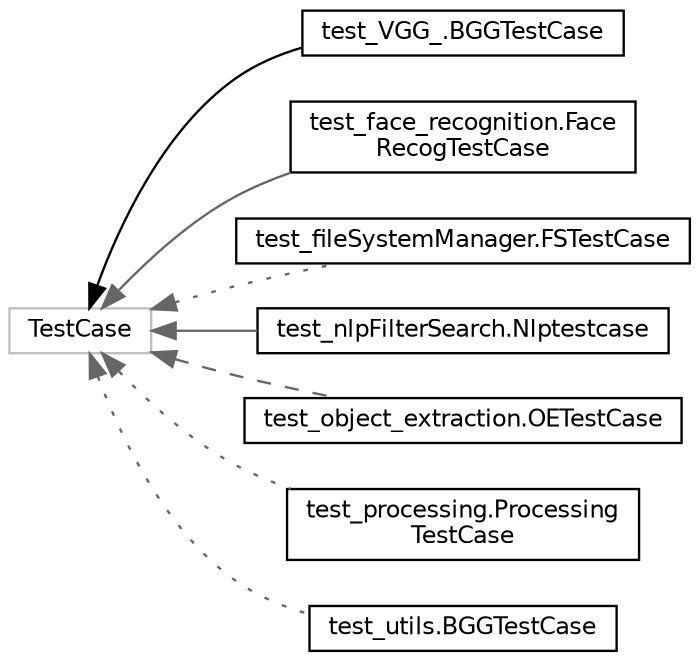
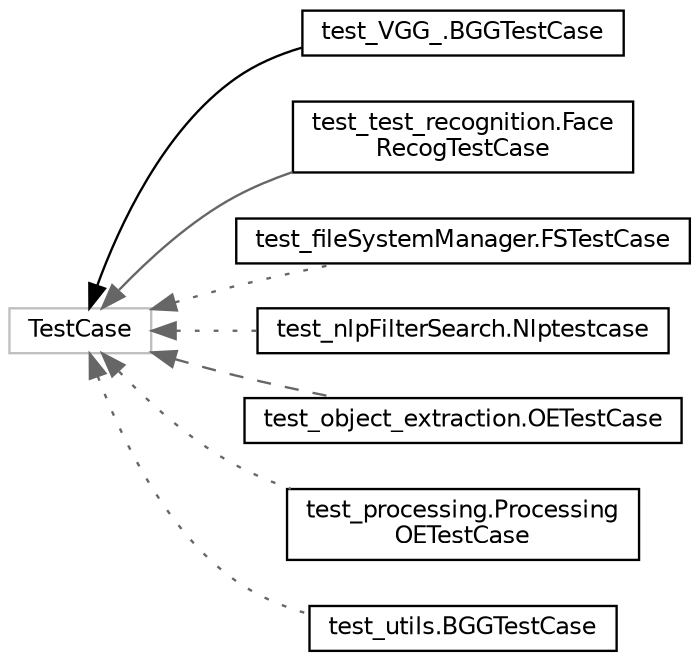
node "test_face_recognition.Face RecogTestCase": label "test_face_recognition.Face RecogTestCase" -> "test_test_recognition.Face RecogTestCase"
edge "test_nlpFilterSearch.Nlptestcase" -> "TestCase": style solid -> dotted
node "test_processing.Processing TestCase": label "test_processing.Processing TestCase" -> "test_processing.Processing OETestCase"
